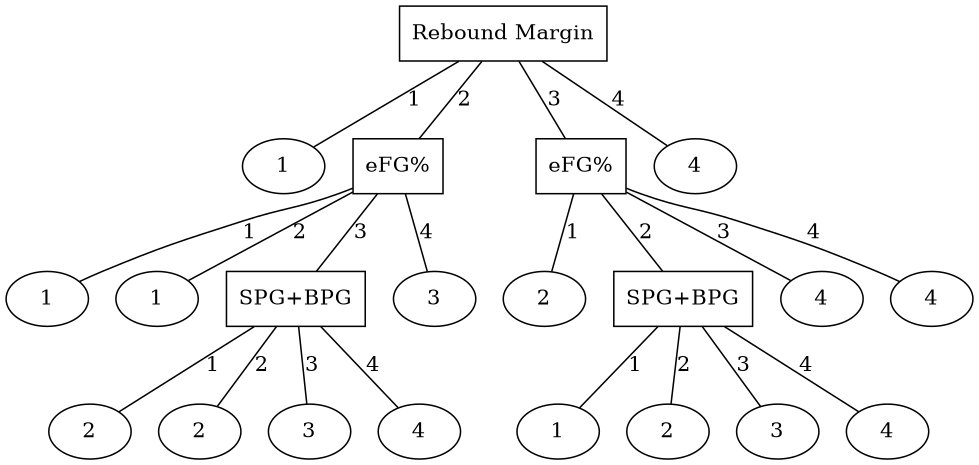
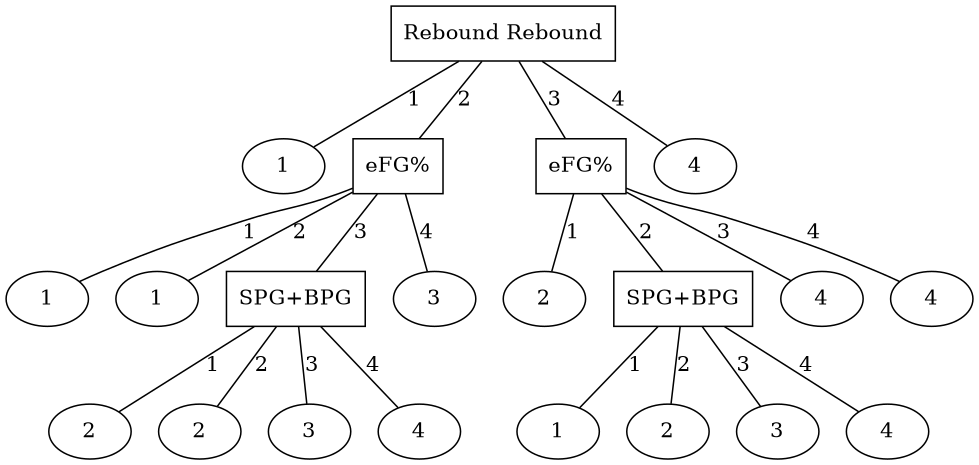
node "Rebound Margin": label "Rebound Margin" -> "Rebound Rebound"
